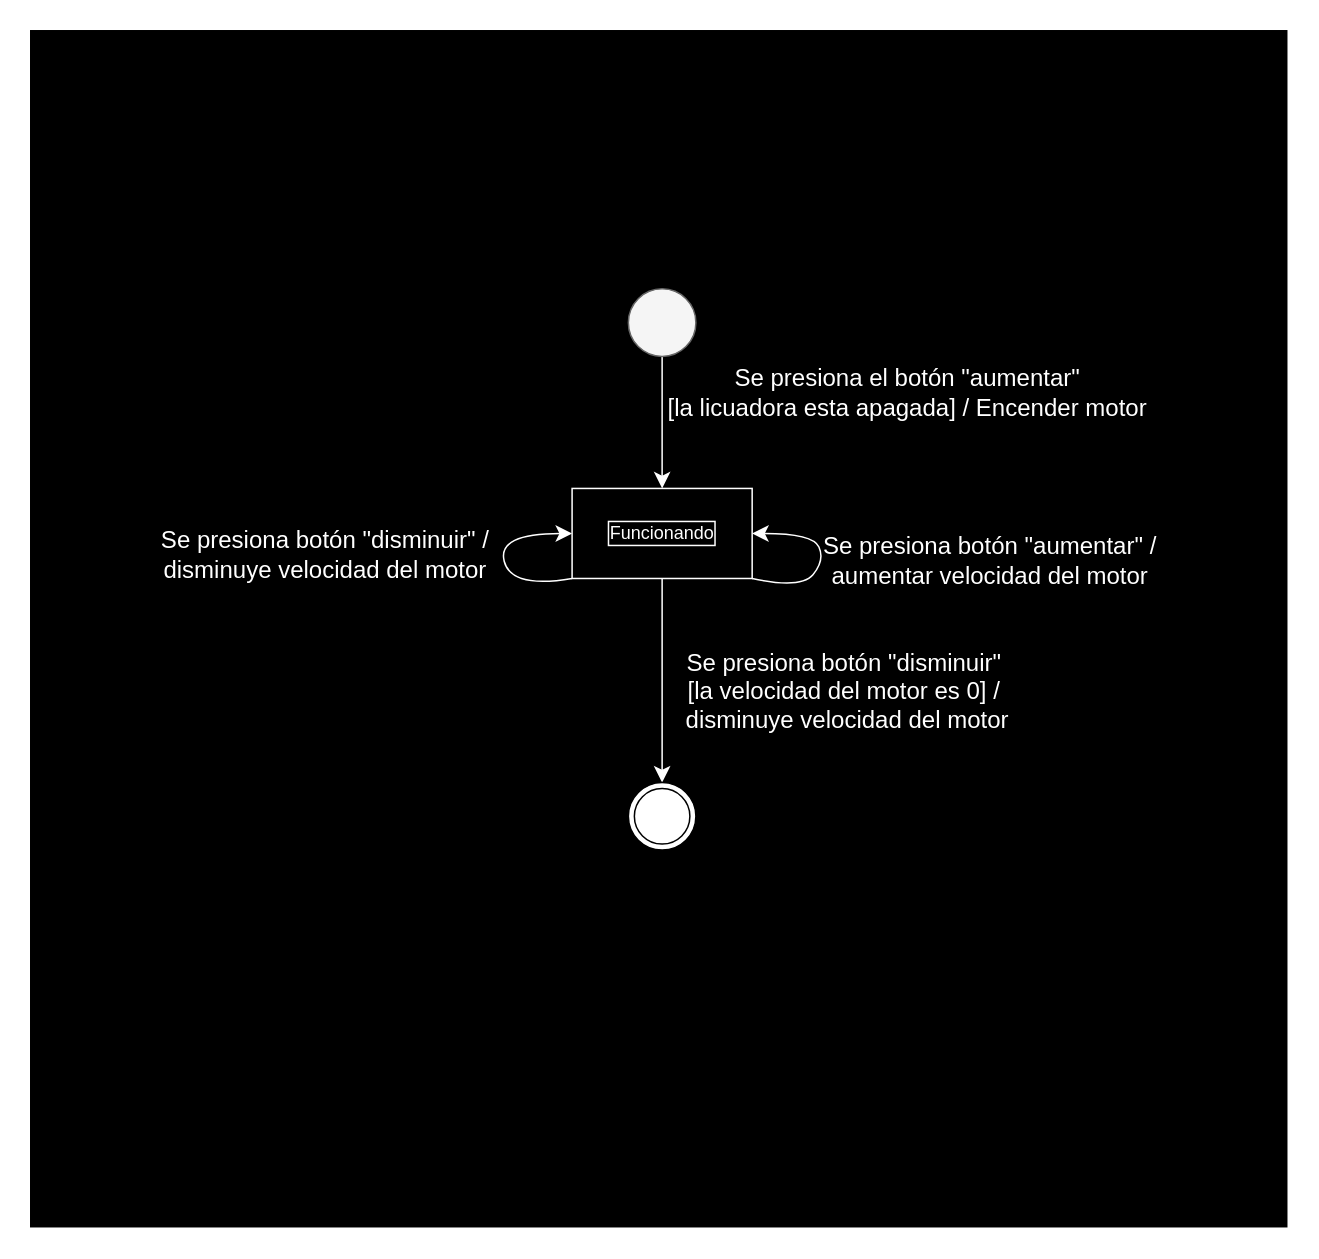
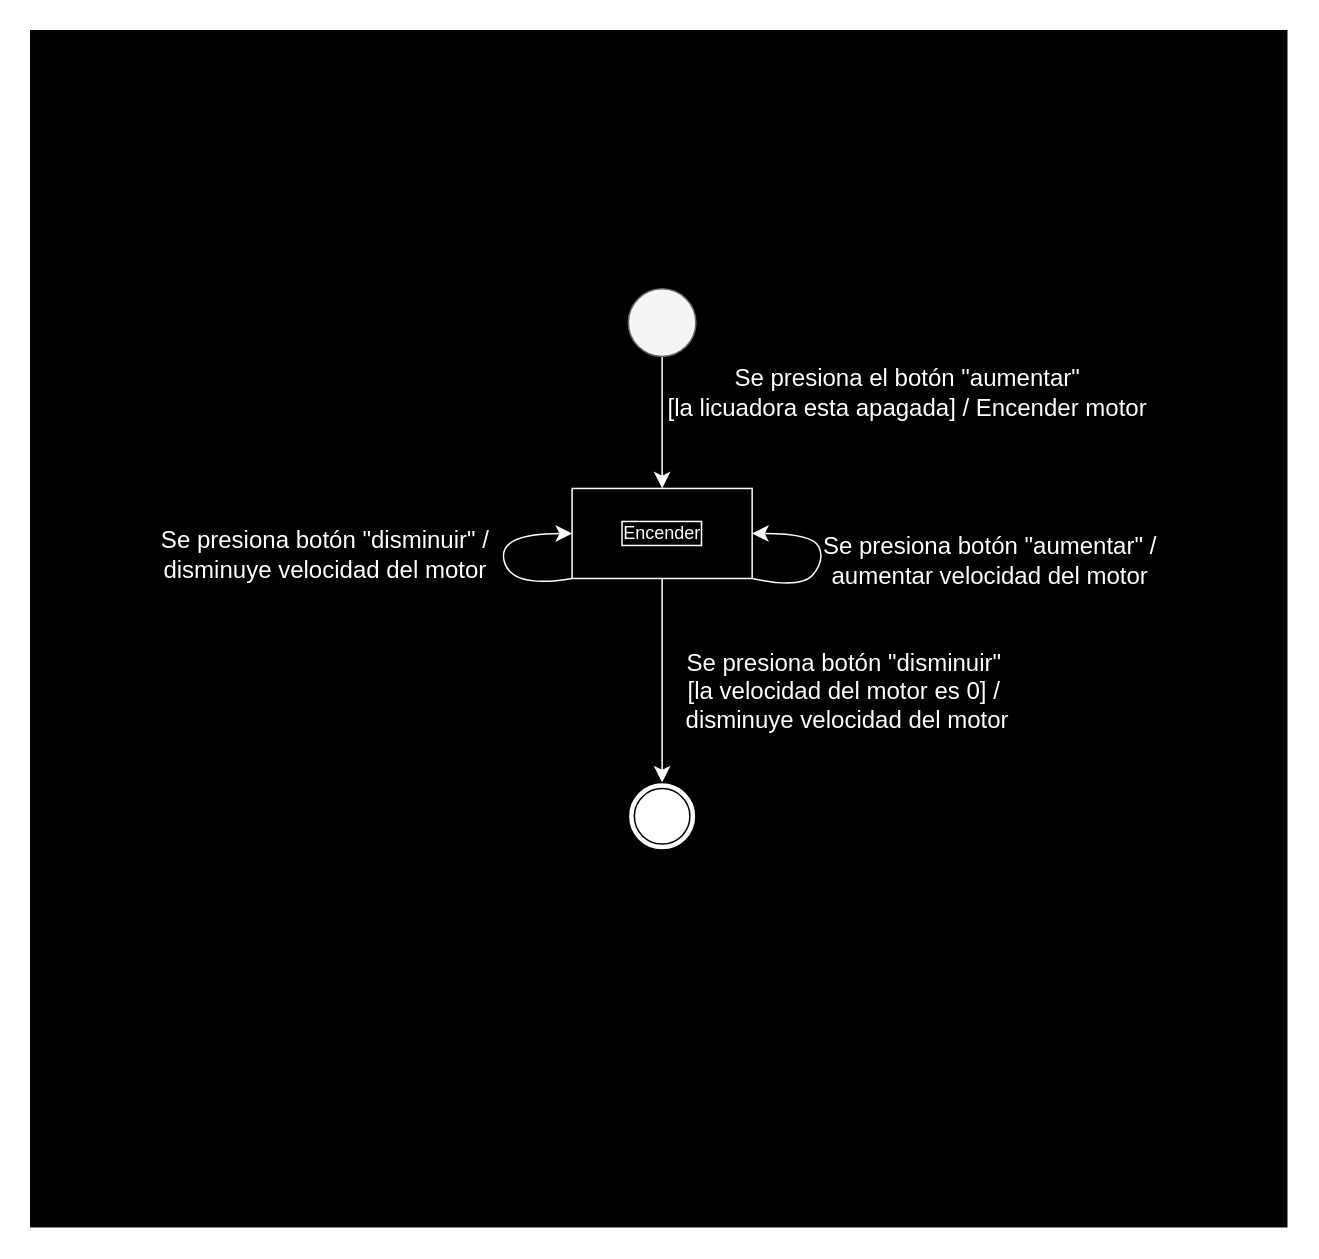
node "Funcionando": label "Funcionando" -> "Encender"
